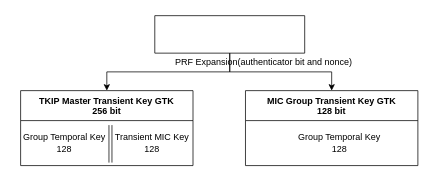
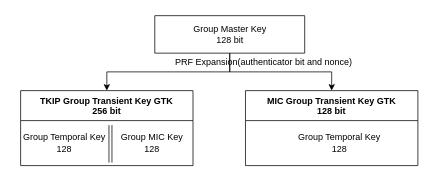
node "Group Master Key 128 bit": added
node "TKIP Master Transient Key GTK 256 bit": label "TKIP Master Transient Key GTK 256 bit" -> "TKIP Group Transient Key GTK 256 bit"
node "Transient MIC Key 128": label "Transient MIC Key 128" -> "Group MIC Key 128"
